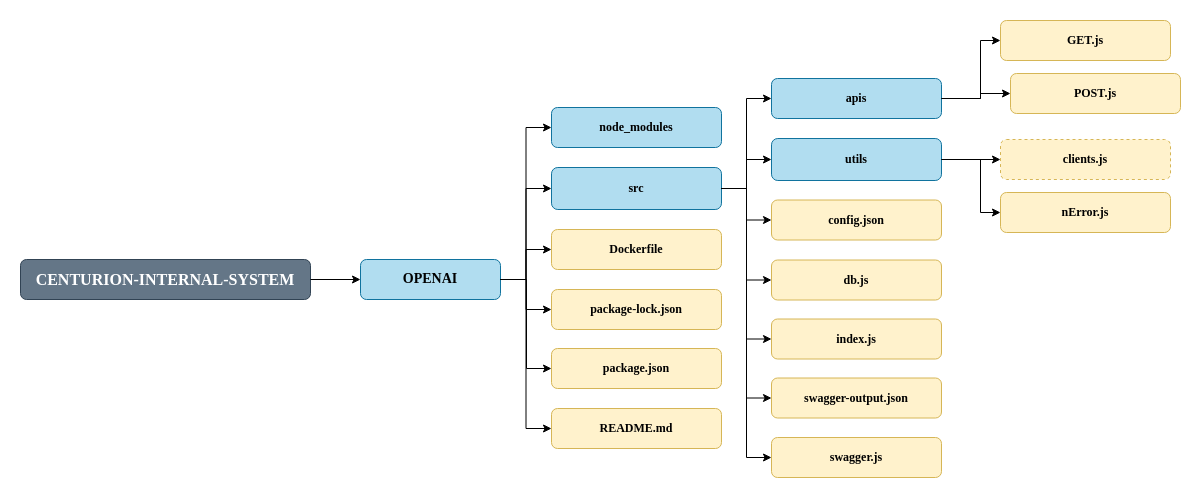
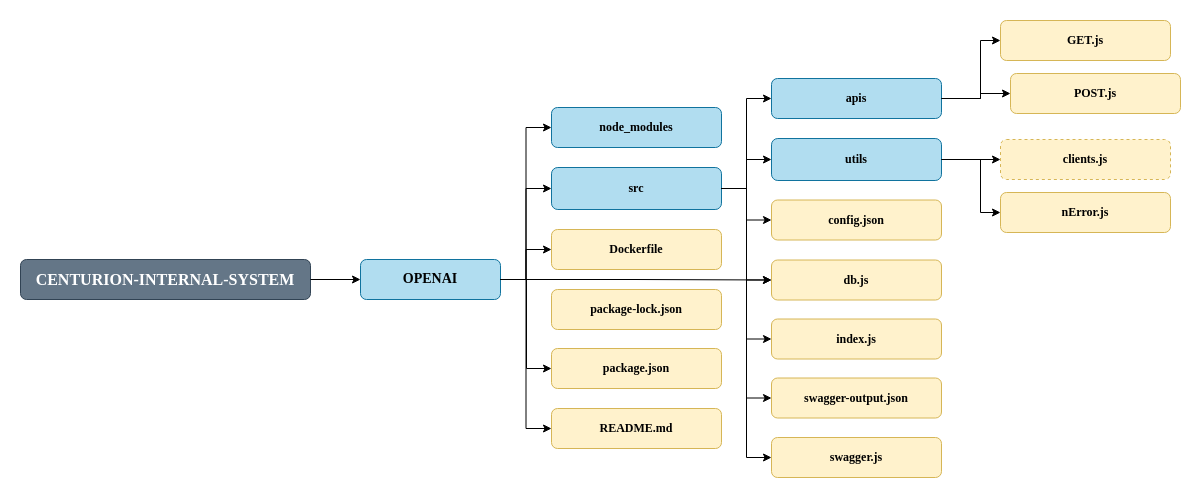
edge "OPENAI" -> "package-lock.json": now "OPENAI" -> "db.js"
